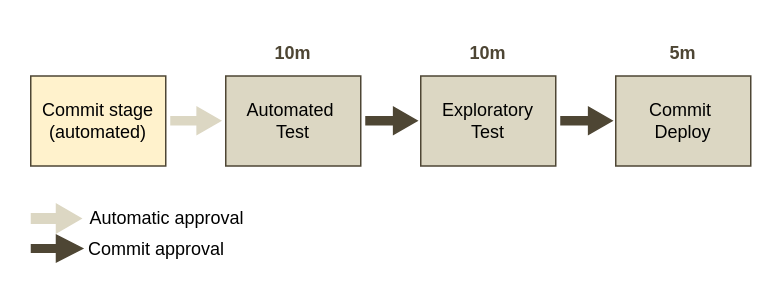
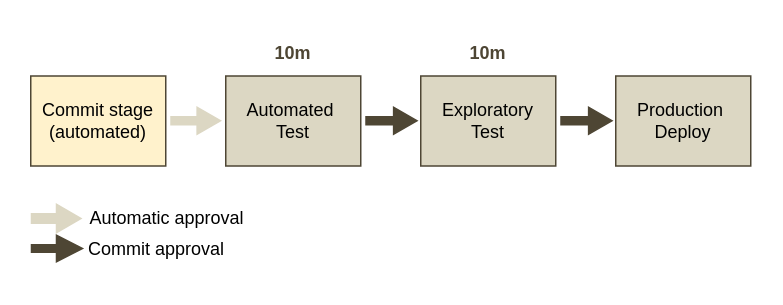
node "5m": removed
node "Commit Deploy": label "Commit Deploy" -> "Production Deploy"
